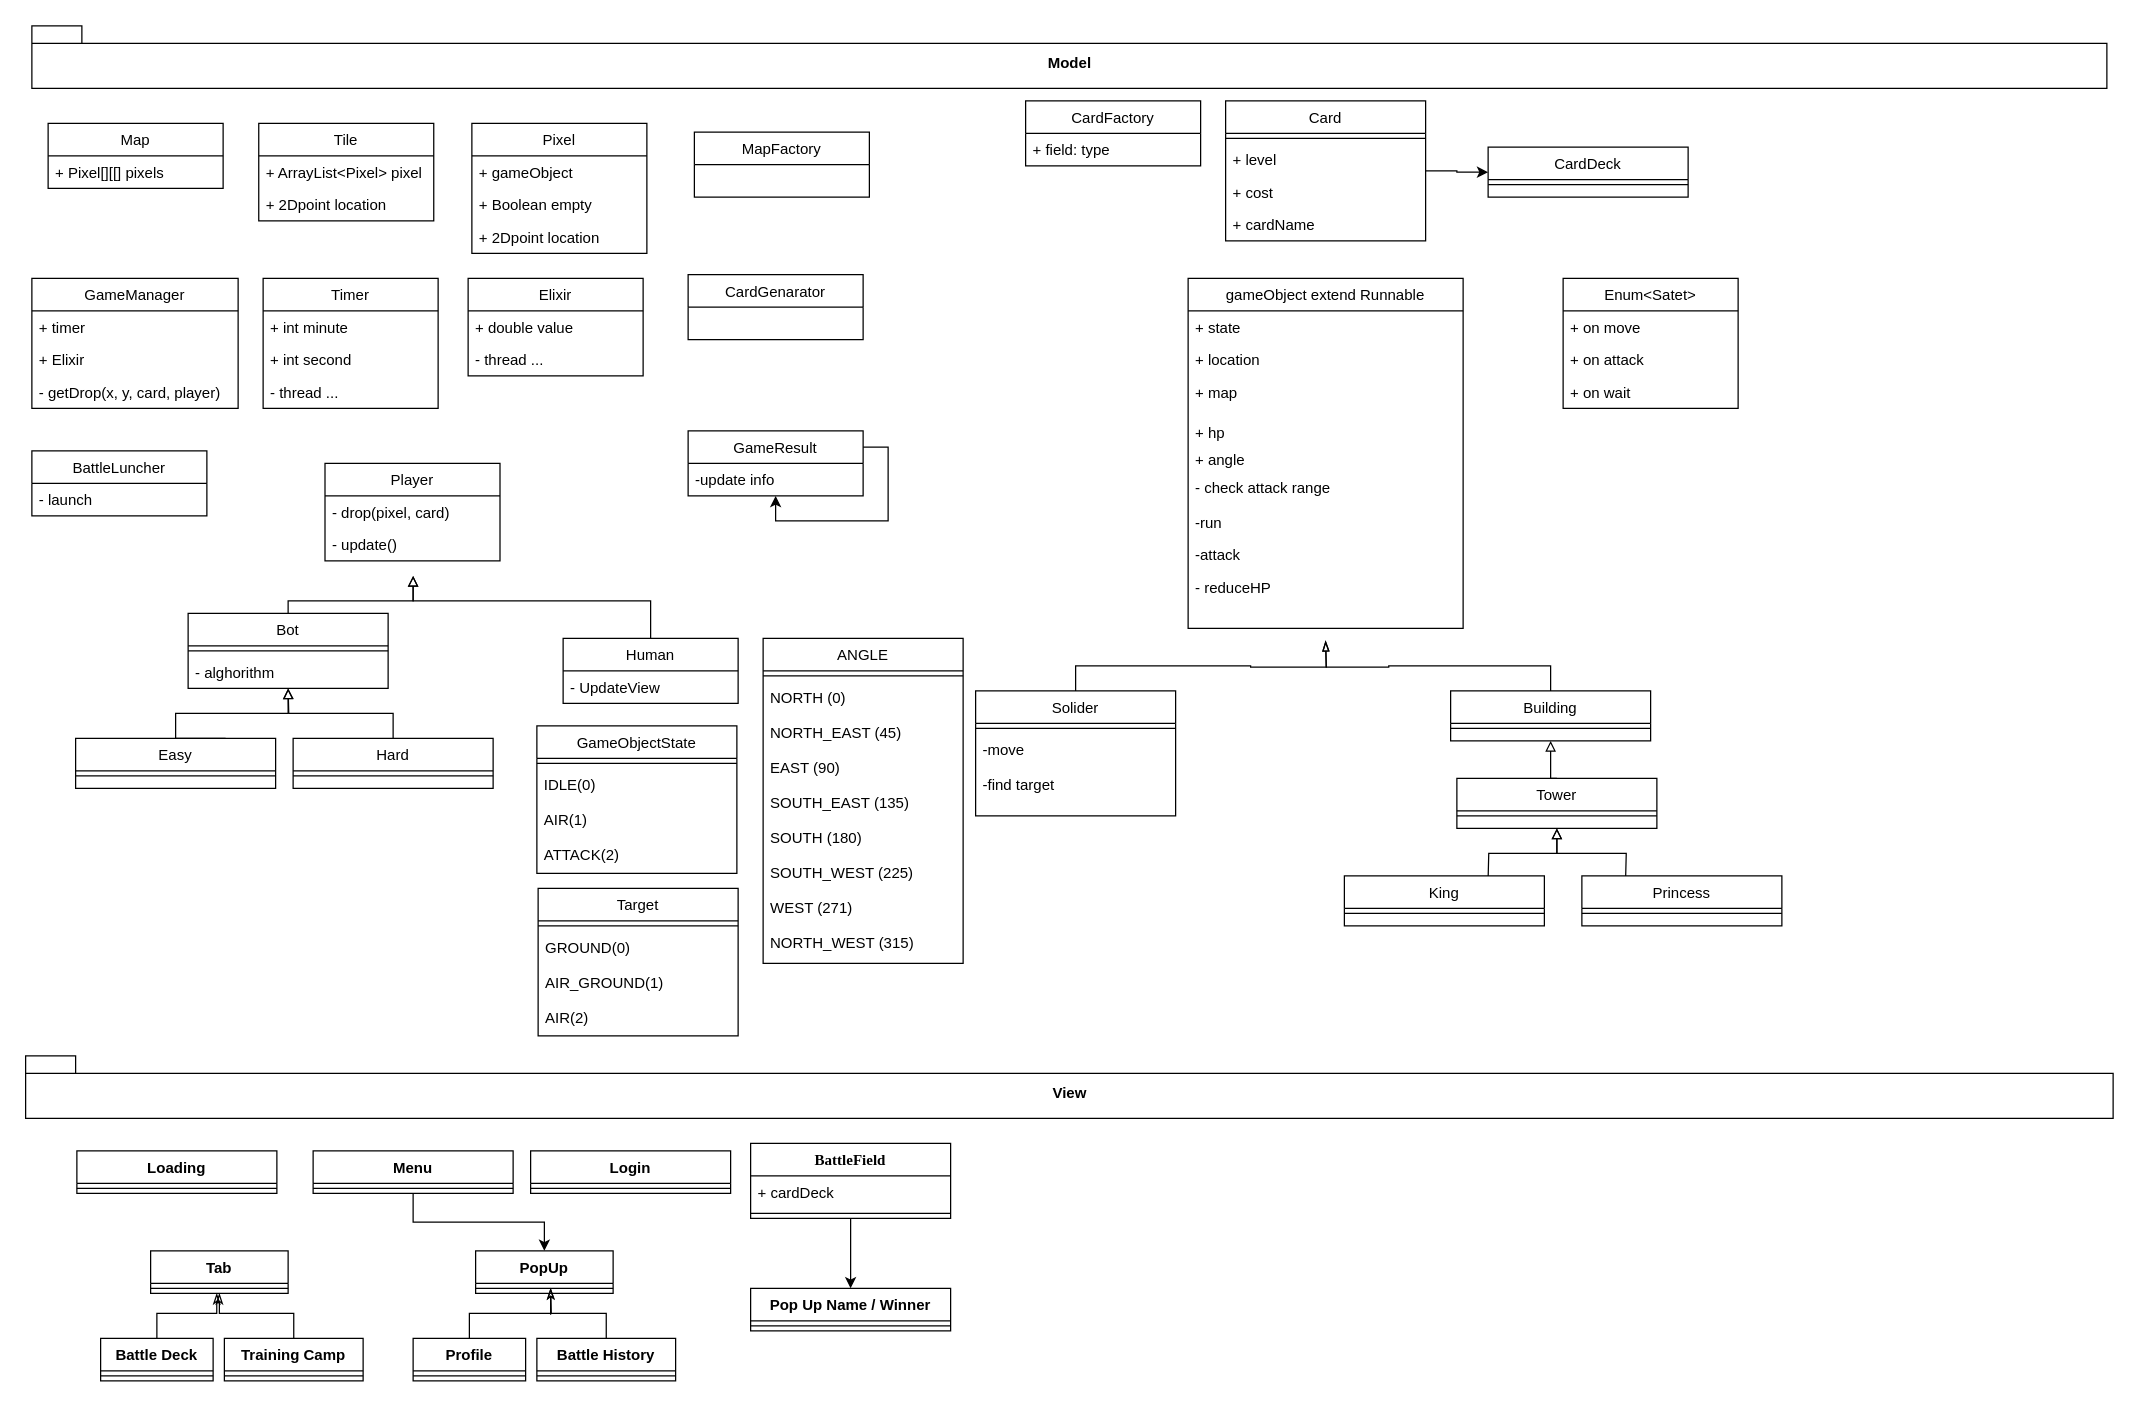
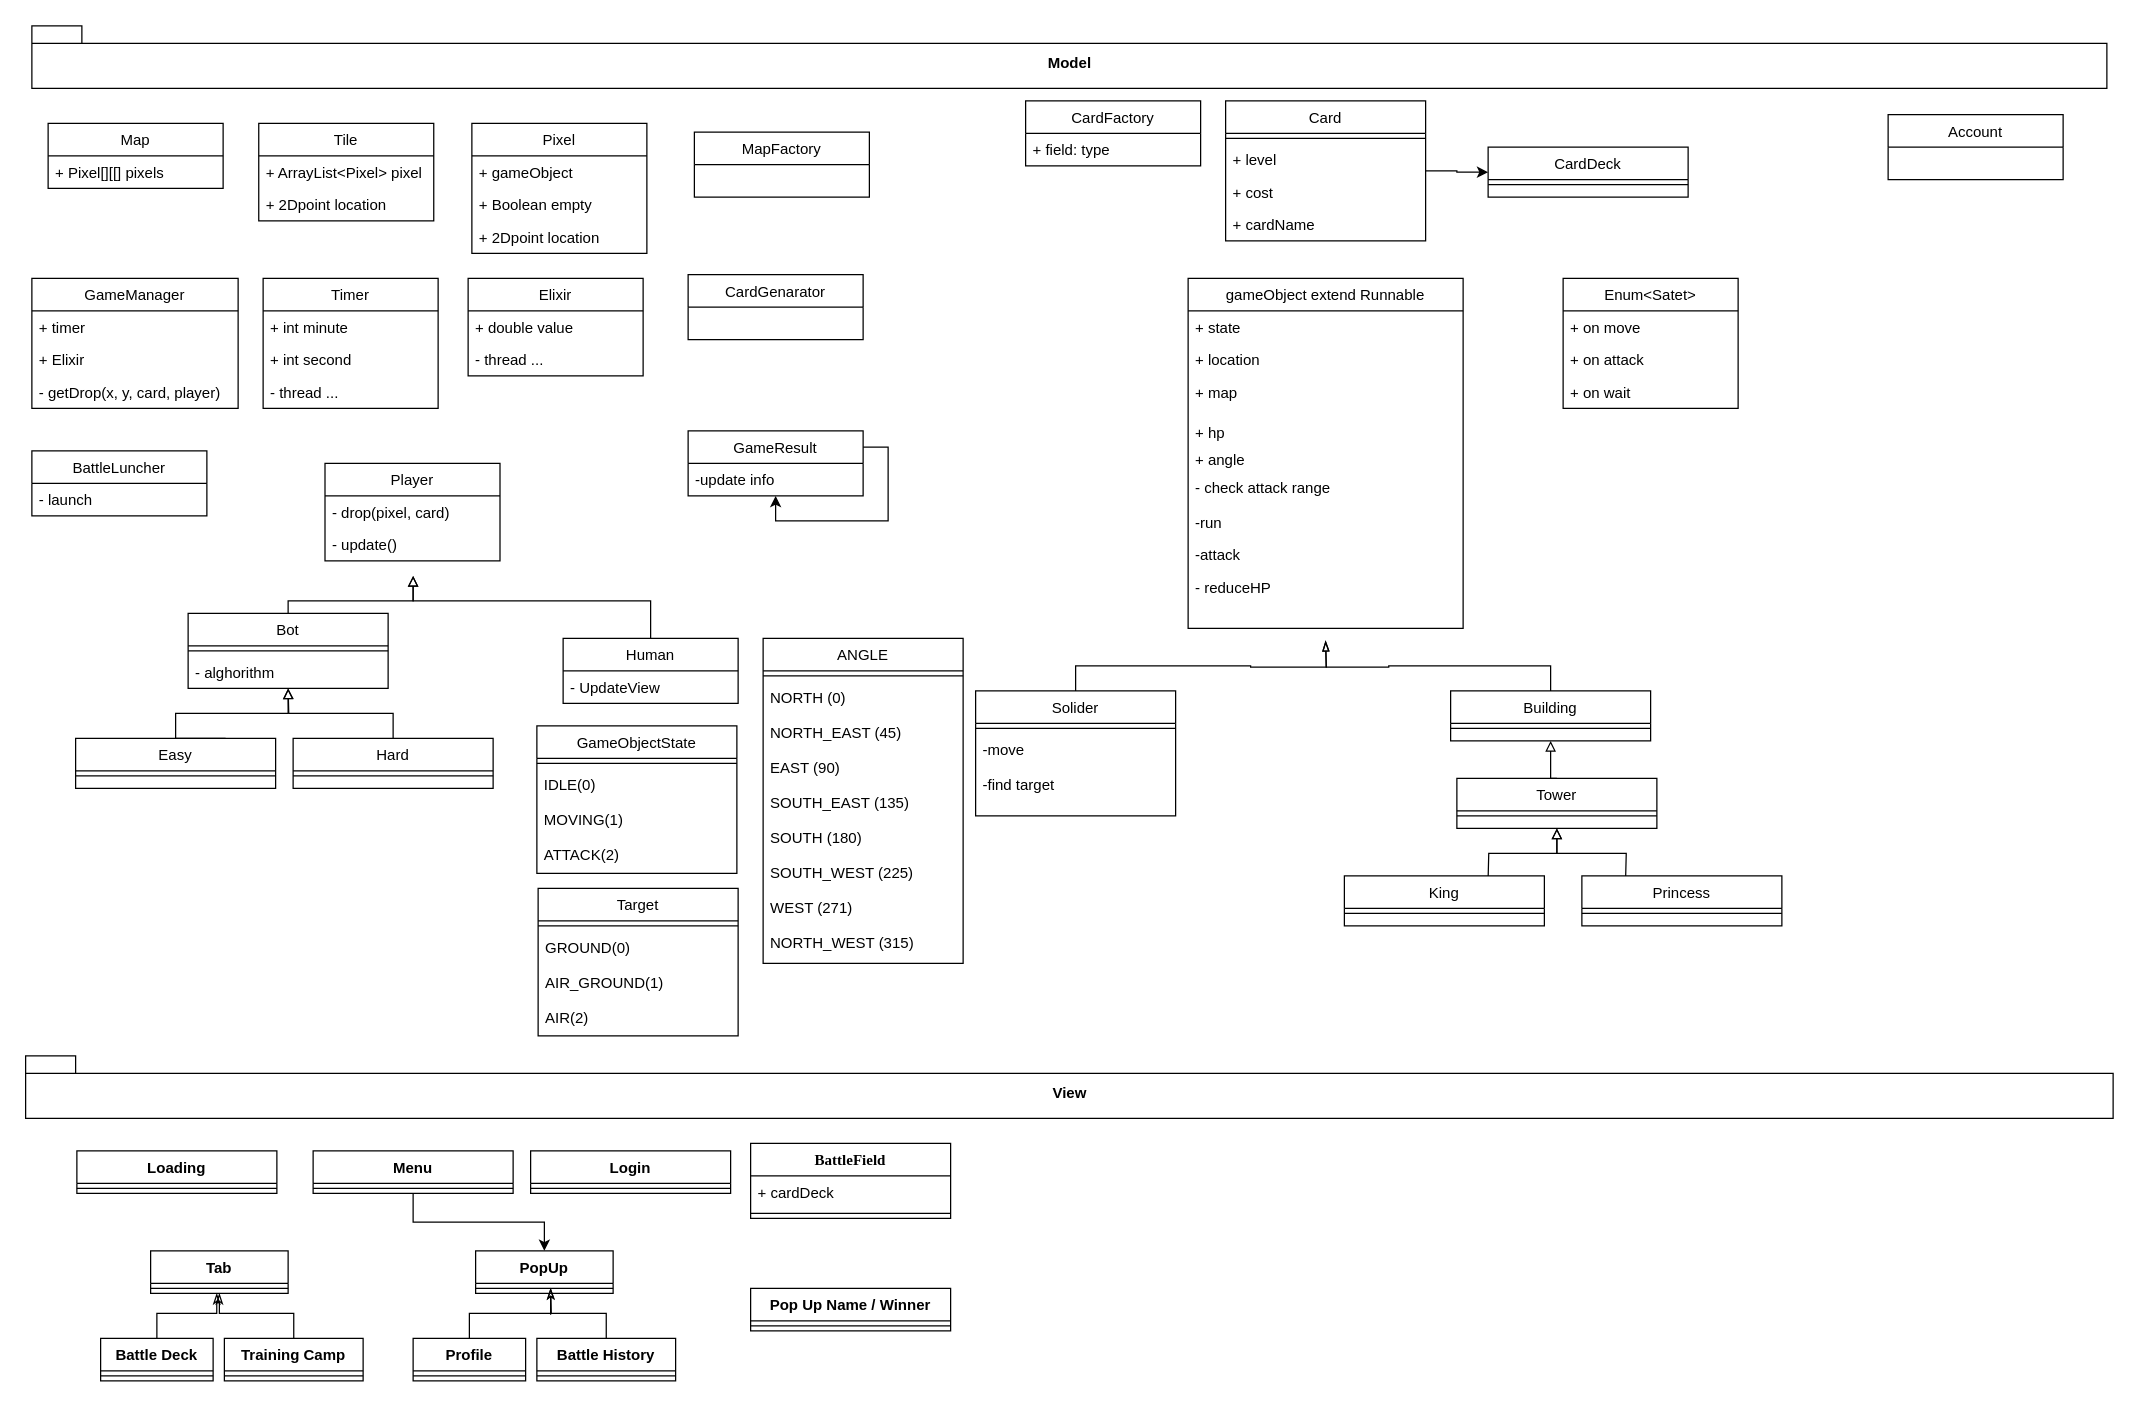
node "Account": added
node "AIR(1)": label "AIR(1)" -> "MOVING(1)"
edge "BattleField" -> "Pop Up Name / Winner": removed
